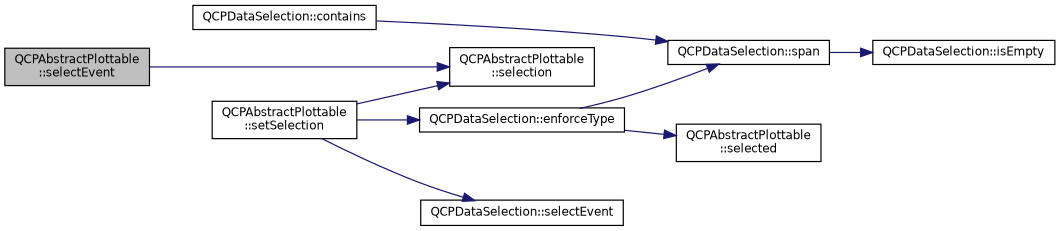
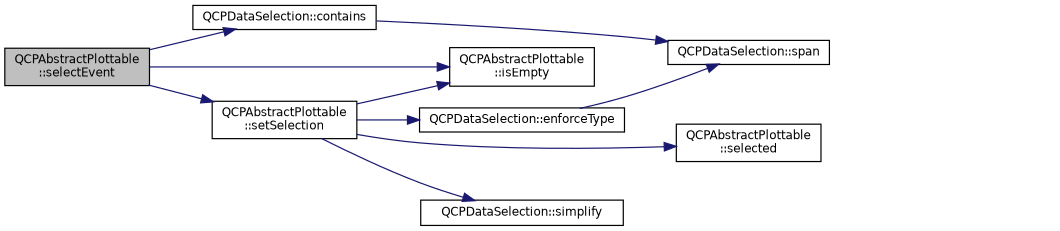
edge "QCPAbstractPlottable ::selectEvent" -> "QCPDataSelection::contains": added
node "QCPDataSelection::isEmpty": removed
node "QCPAbstractPlottable ::selection": label "QCPAbstractPlottable ::selection" -> "QCPAbstractPlottable ::isEmpty"
edge "QCPAbstractPlottable ::selectEvent" -> "QCPAbstractPlottable ::setSelection": added
edge "QCPDataSelection::enforceType" -> "QCPAbstractPlottable ::selected": now "QCPAbstractPlottable ::setSelection" -> "QCPAbstractPlottable ::selected"
node "QCPDataSelection::selectEvent": label "QCPDataSelection::selectEvent" -> "QCPDataSelection::simplify"
